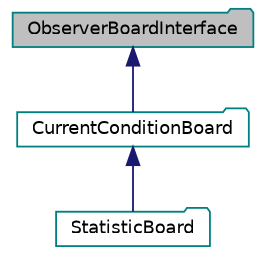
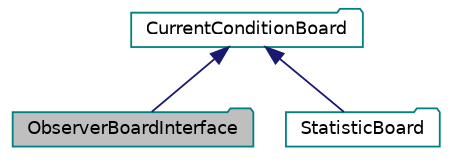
edge "CurrentConditionBoard" -> "ObserverBoardInterface": reversed
